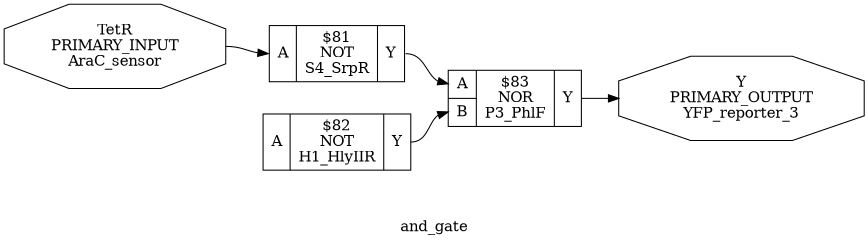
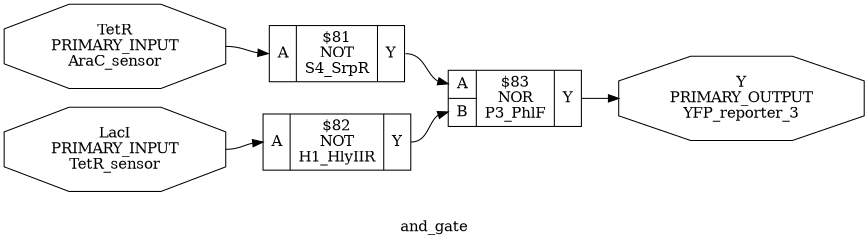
node "LacI PRIMARY_INPUT TetR_sensor": added
